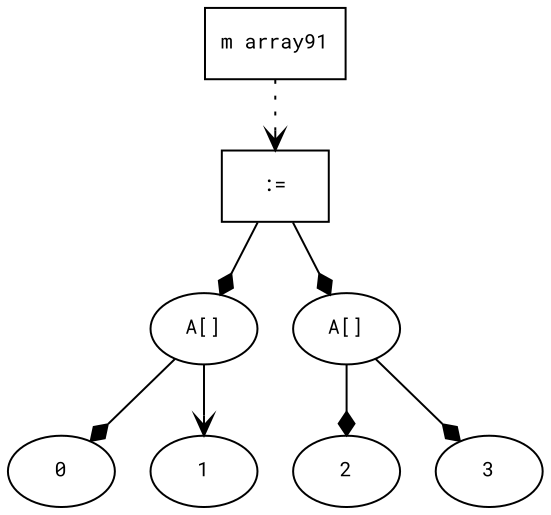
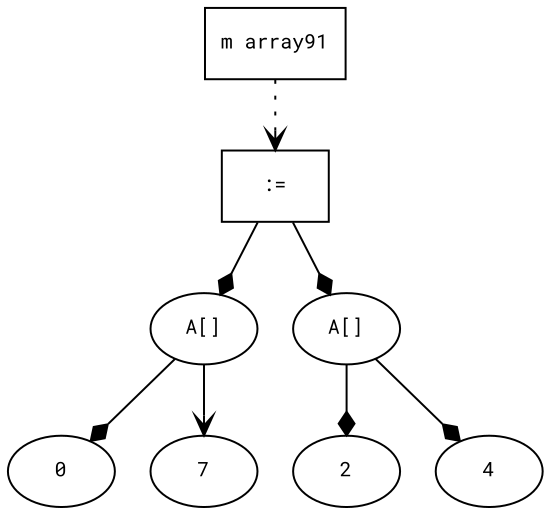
node "1": label "1" -> "7"
node "3": label "3" -> "4"
